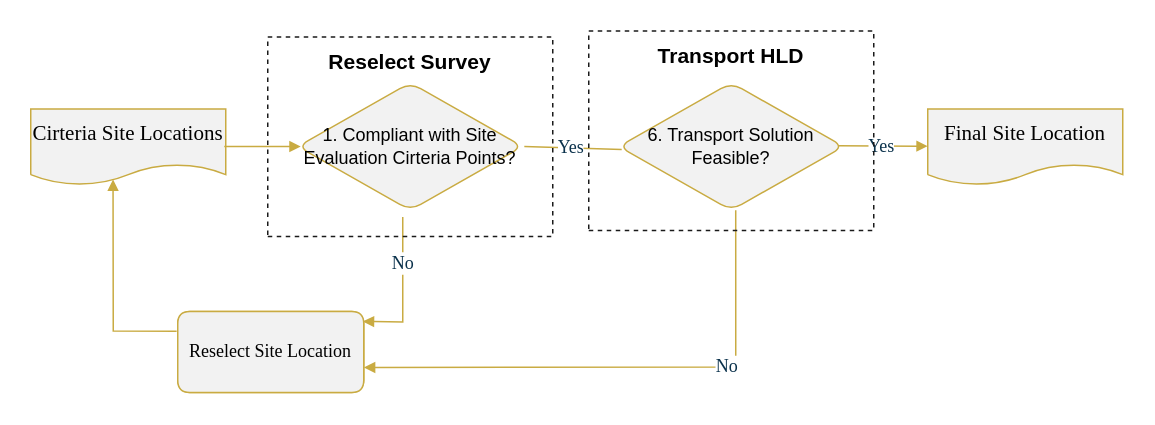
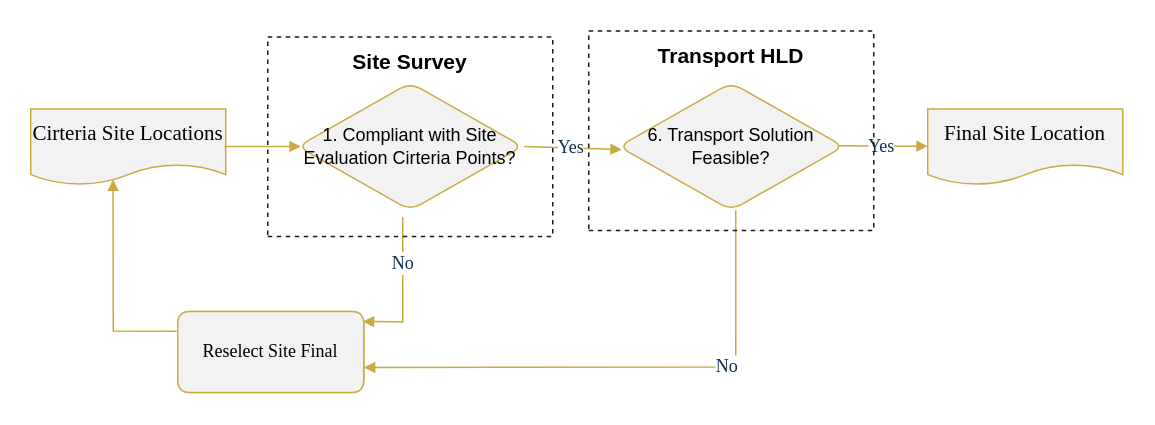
node "Reselect Survey": label "Reselect Survey" -> "Site Survey"
edge "1. Compliant with Site Evaluation Cirteria Points?" -- "6. Transport Solution Feasible?": arrowhead none -> block
node "Reselect Site Location": label "Reselect Site Location" -> "Reselect Site Final"
